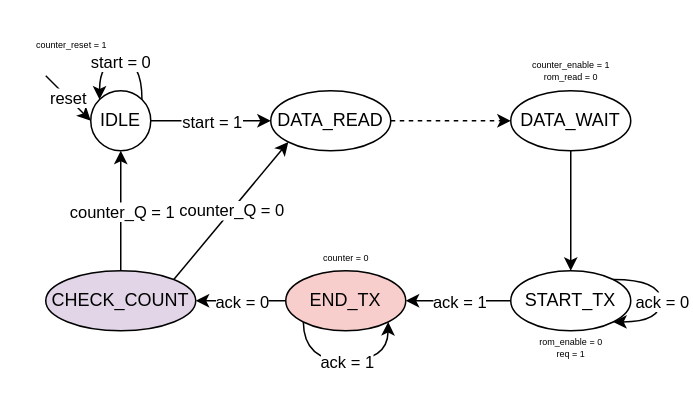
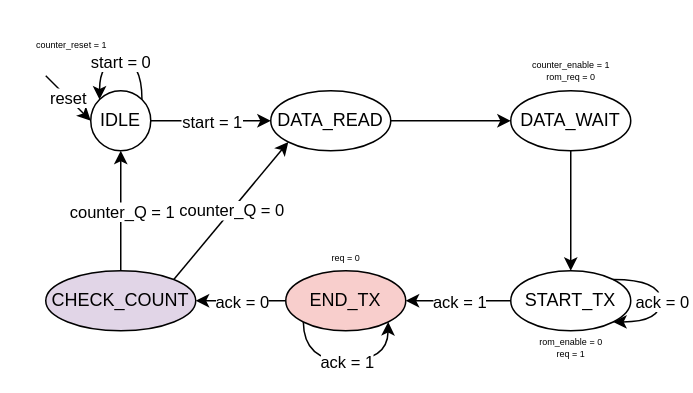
node "counter_enable = 1 rom_read = 0": label "counter_enable = 1 rom_read = 0" -> "counter_enable = 1 rom_req = 0"
edge "DATA_READ" -> "DATA_WAIT": style dashed -> solid
node "counter = 0": label "counter = 0" -> "req = 0"
